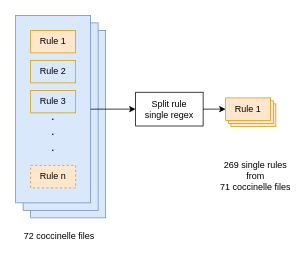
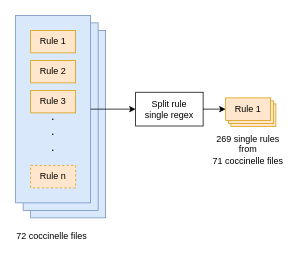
node "Rule 2": fillcolor #dae8fc -> #ffe6cc
node "Rule 3": fillcolor #dae8fc -> #ffe6cc
node "269 single rules from 71 coccinelle files": moved (255, 176) -> (248, 150)
node "72 coccinelle files": moved (60, 237) -> (53, 237)
